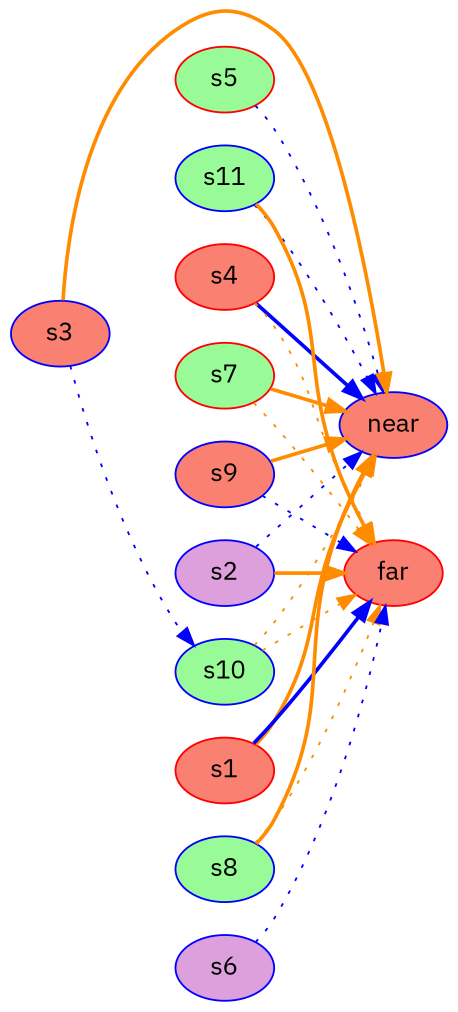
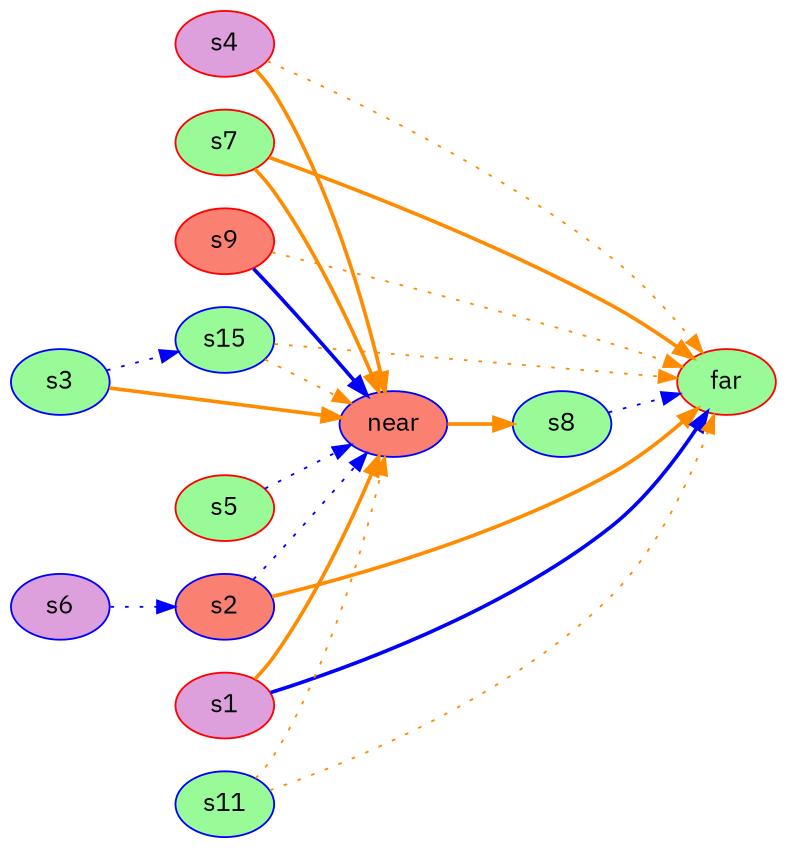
node "s4": fillcolor salmon -> plum
edge "s11" -> "near": color blue -> darkorange
node "s3": fillcolor salmon -> palegreen
edge "s4" -> "near": color blue -> darkorange
edge "s11" -> "far": style bold -> dotted
edge "s9" -> "near": color darkorange -> blue
edge "s7" -> "far": style dotted -> bold
node "s9": color blue -> red
edge "s9" -> "far": color blue -> darkorange
node "s2": fillcolor plum -> salmon
node "far": fillcolor salmon -> palegreen
node "s10": label "s10" -> "s15"
edge "s8" -> "near": reversed
edge "s8" -> "far": color darkorange -> blue
node "s1": fillcolor salmon -> plum
edge "s6" -> "far": now "s6" -> "s2"
